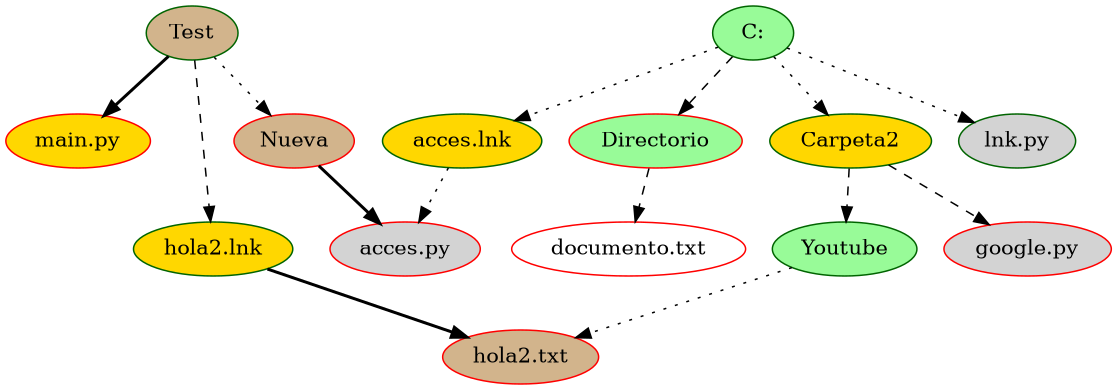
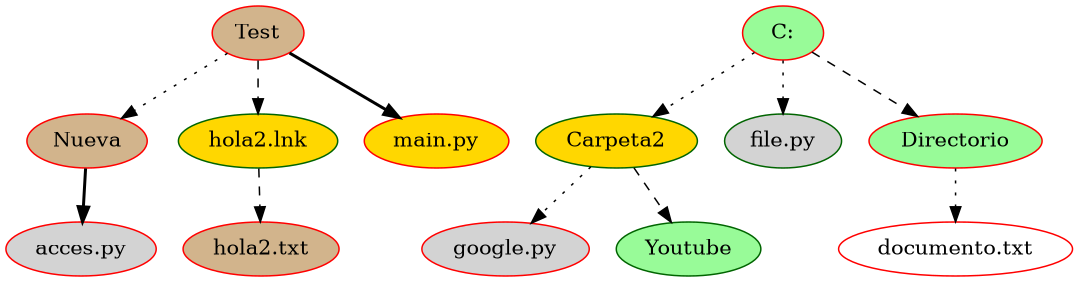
node "Test": color darkgreen -> red
node "C:": color darkgreen -> red
node "acces.lnk": removed
node "lnk.py": label "lnk.py" -> "file.py"
edge "Directorio" -> "documento.txt": style dashed -> dotted
edge "Carpeta2" -> "google.py": style dashed -> dotted
edge "Youtube" -> "hola2.txt": removed
edge "hola2.lnk" -> "hola2.txt": style bold -> dashed
